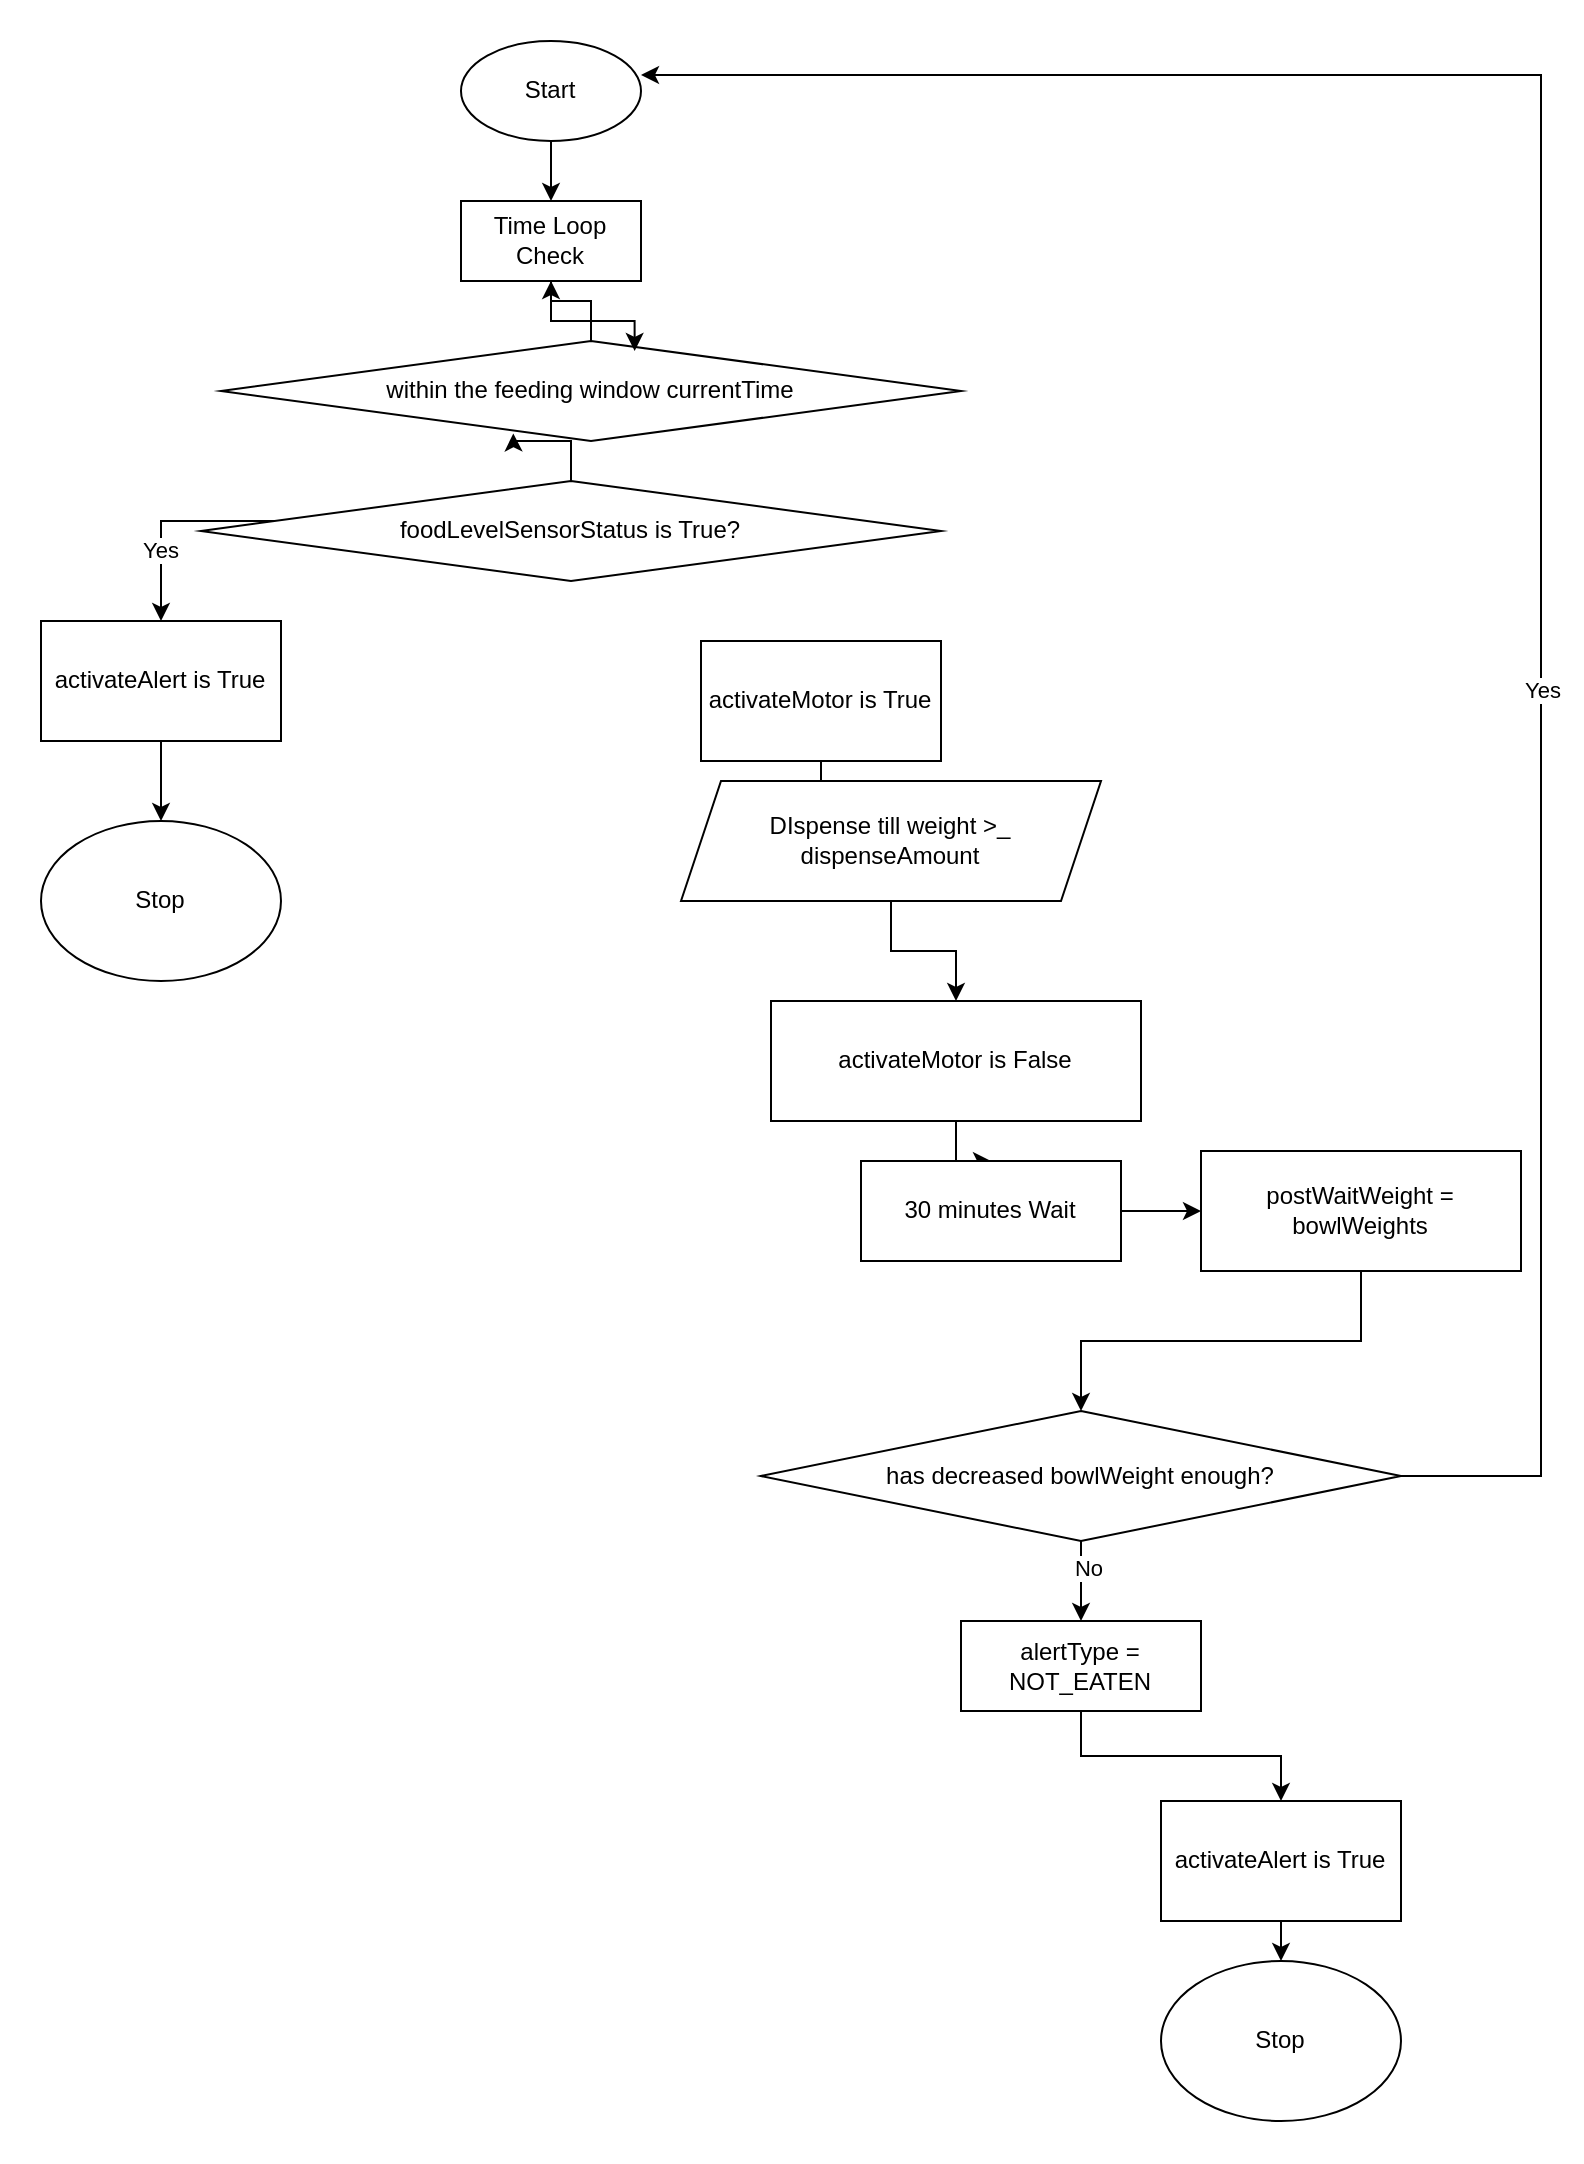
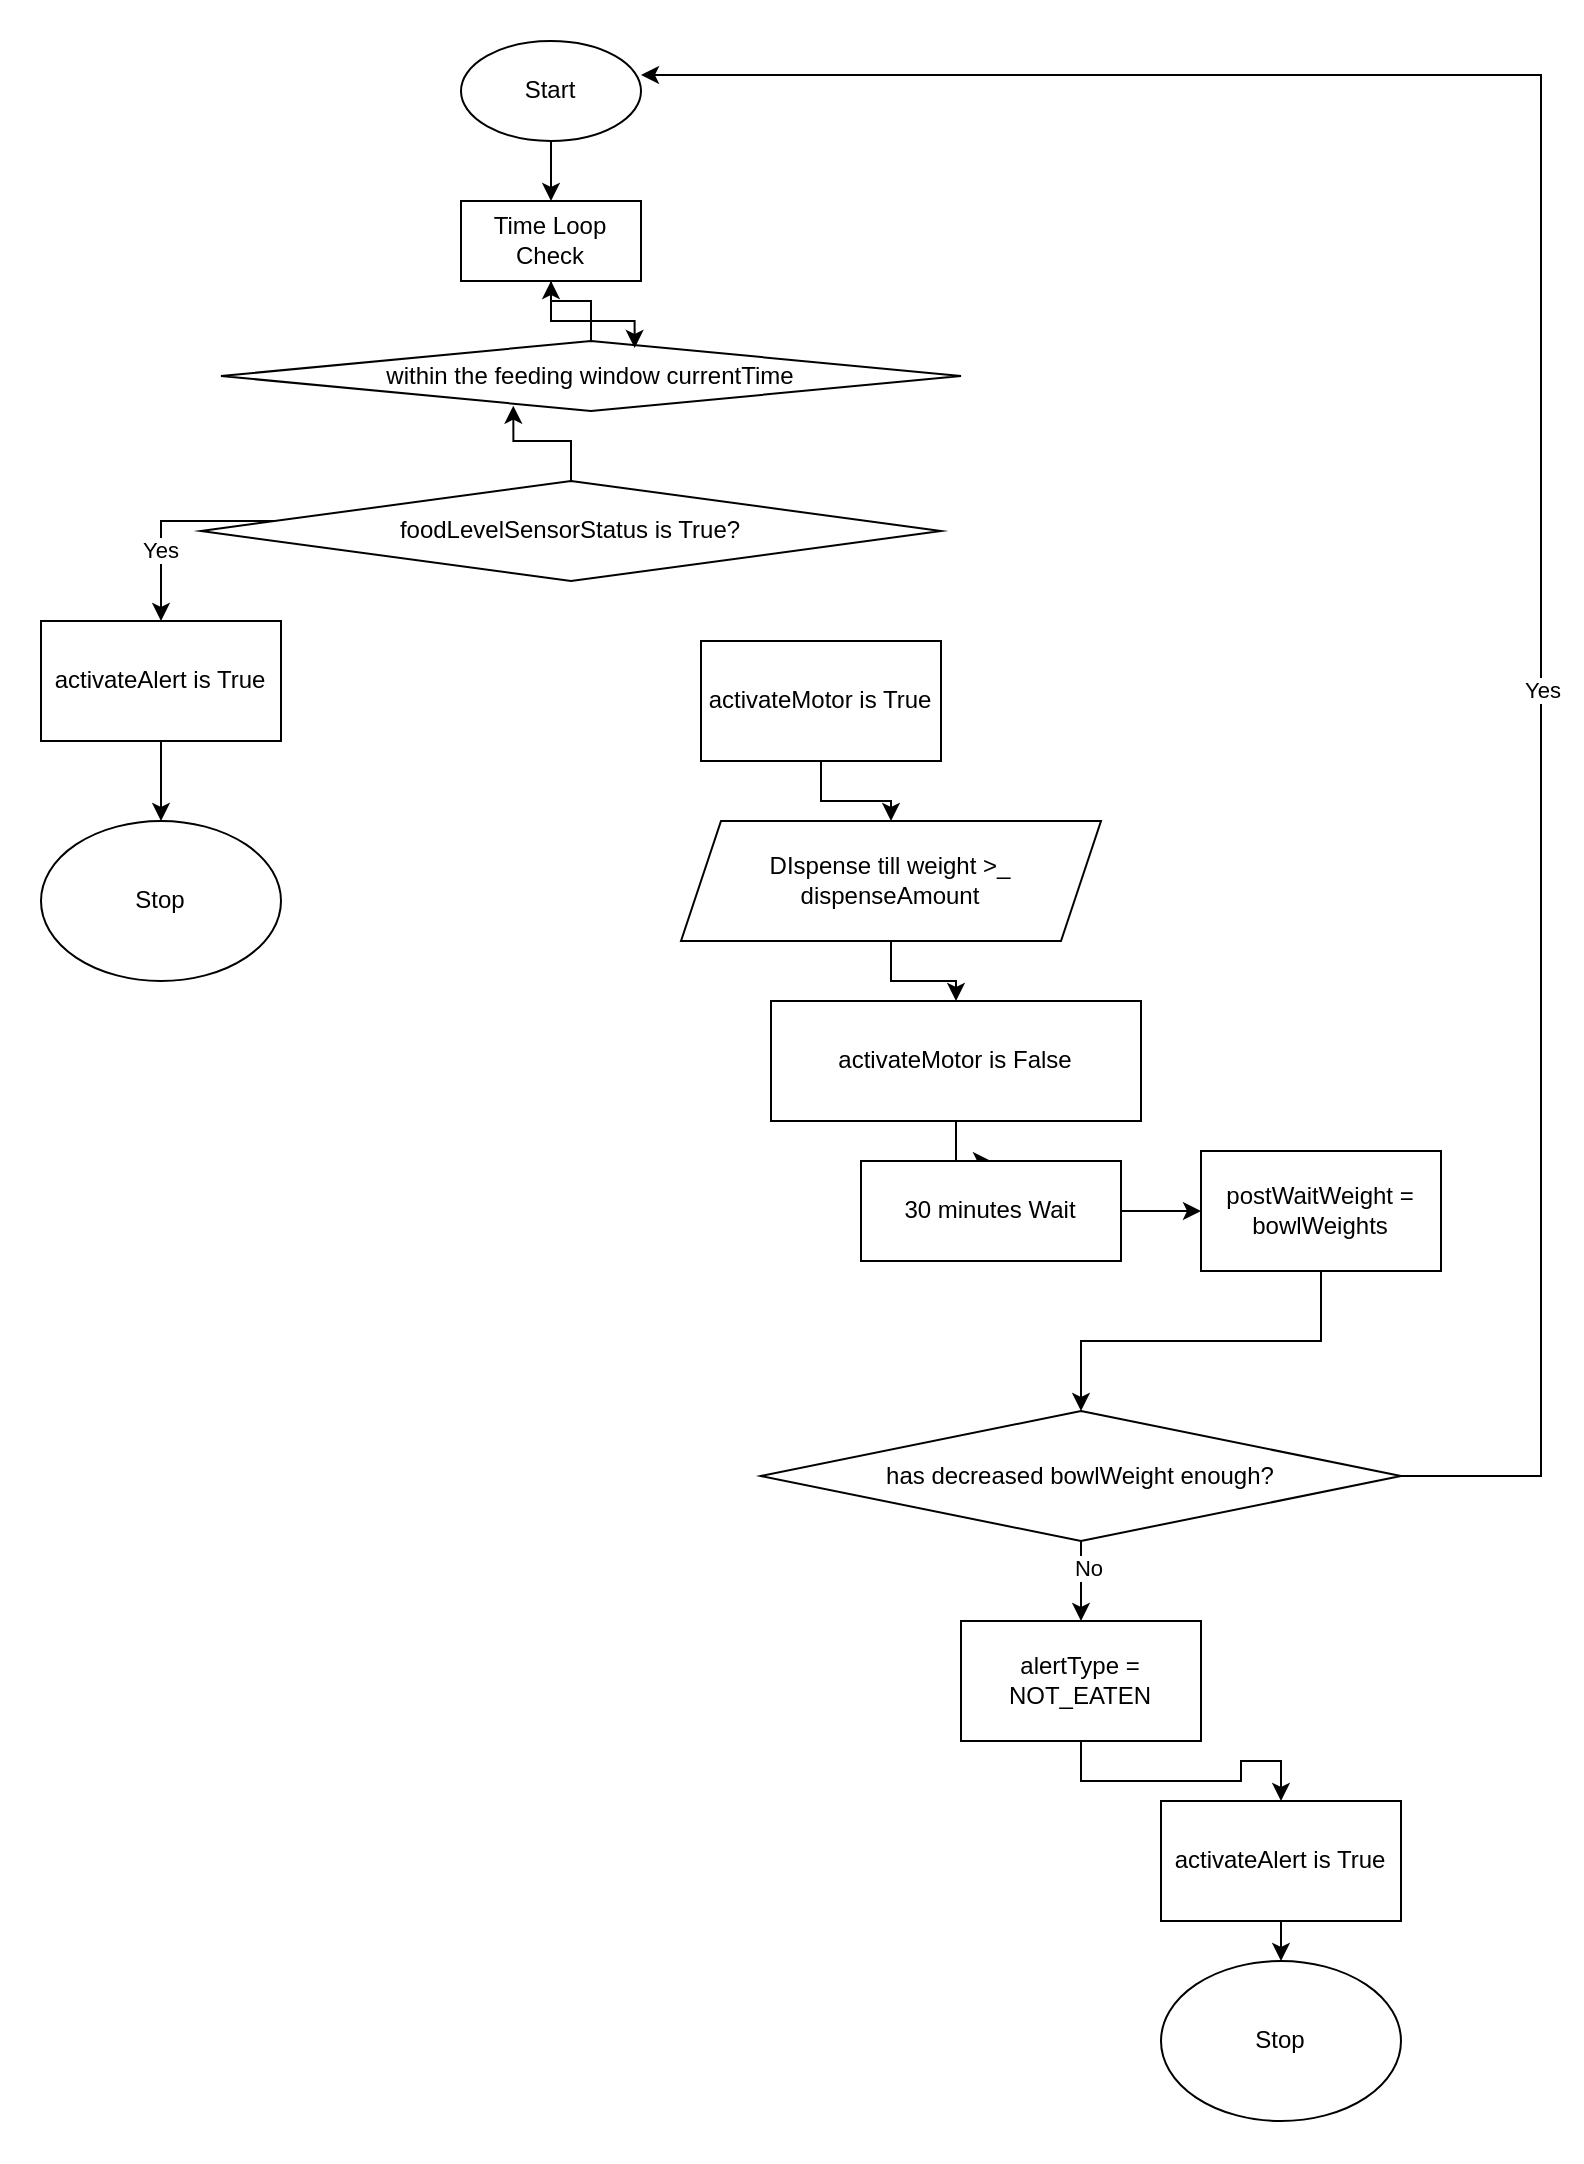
node "within the feeding window currentTime": size 740x100 -> 740x70
node "DIspense till weight >_ dispenseAmount": moved (891, 841) -> (891, 881)
node "postWaitWeight = bowlWeights": size 320x120 -> 240x120
node "alertType = NOT_EATEN": size 240x90 -> 240x120
